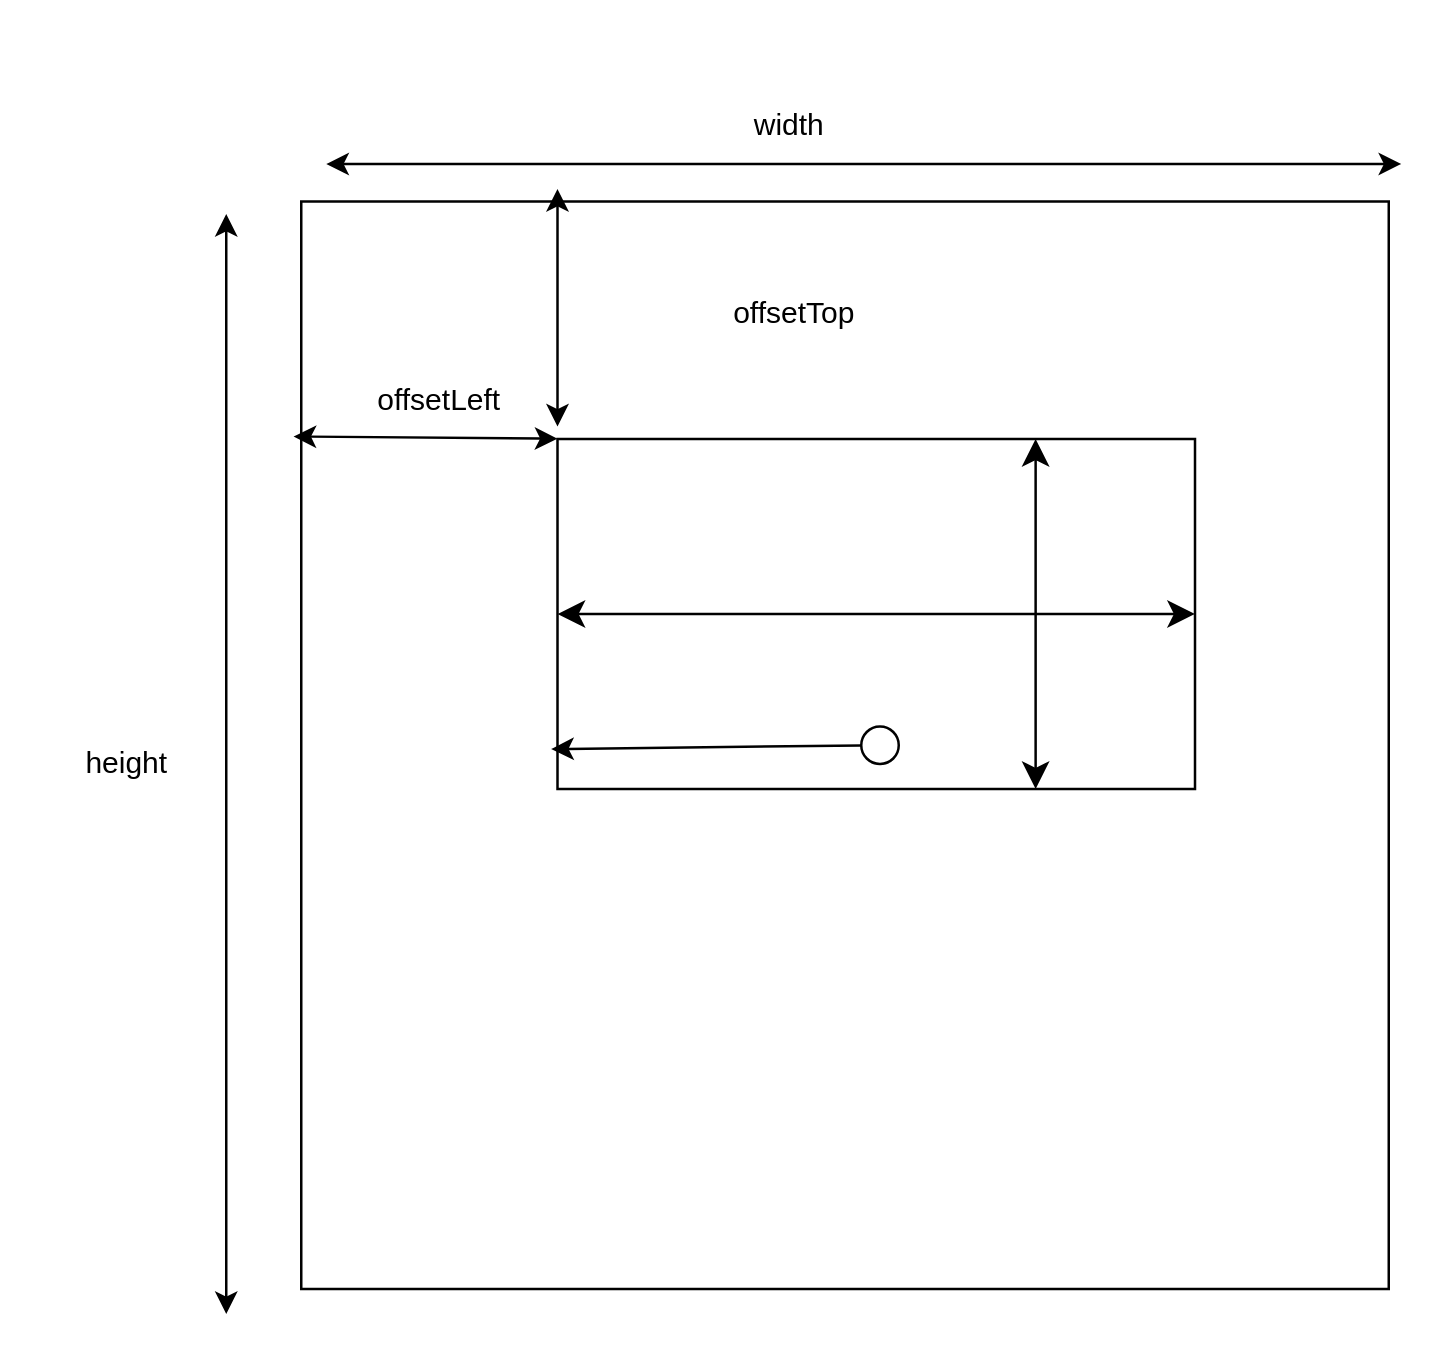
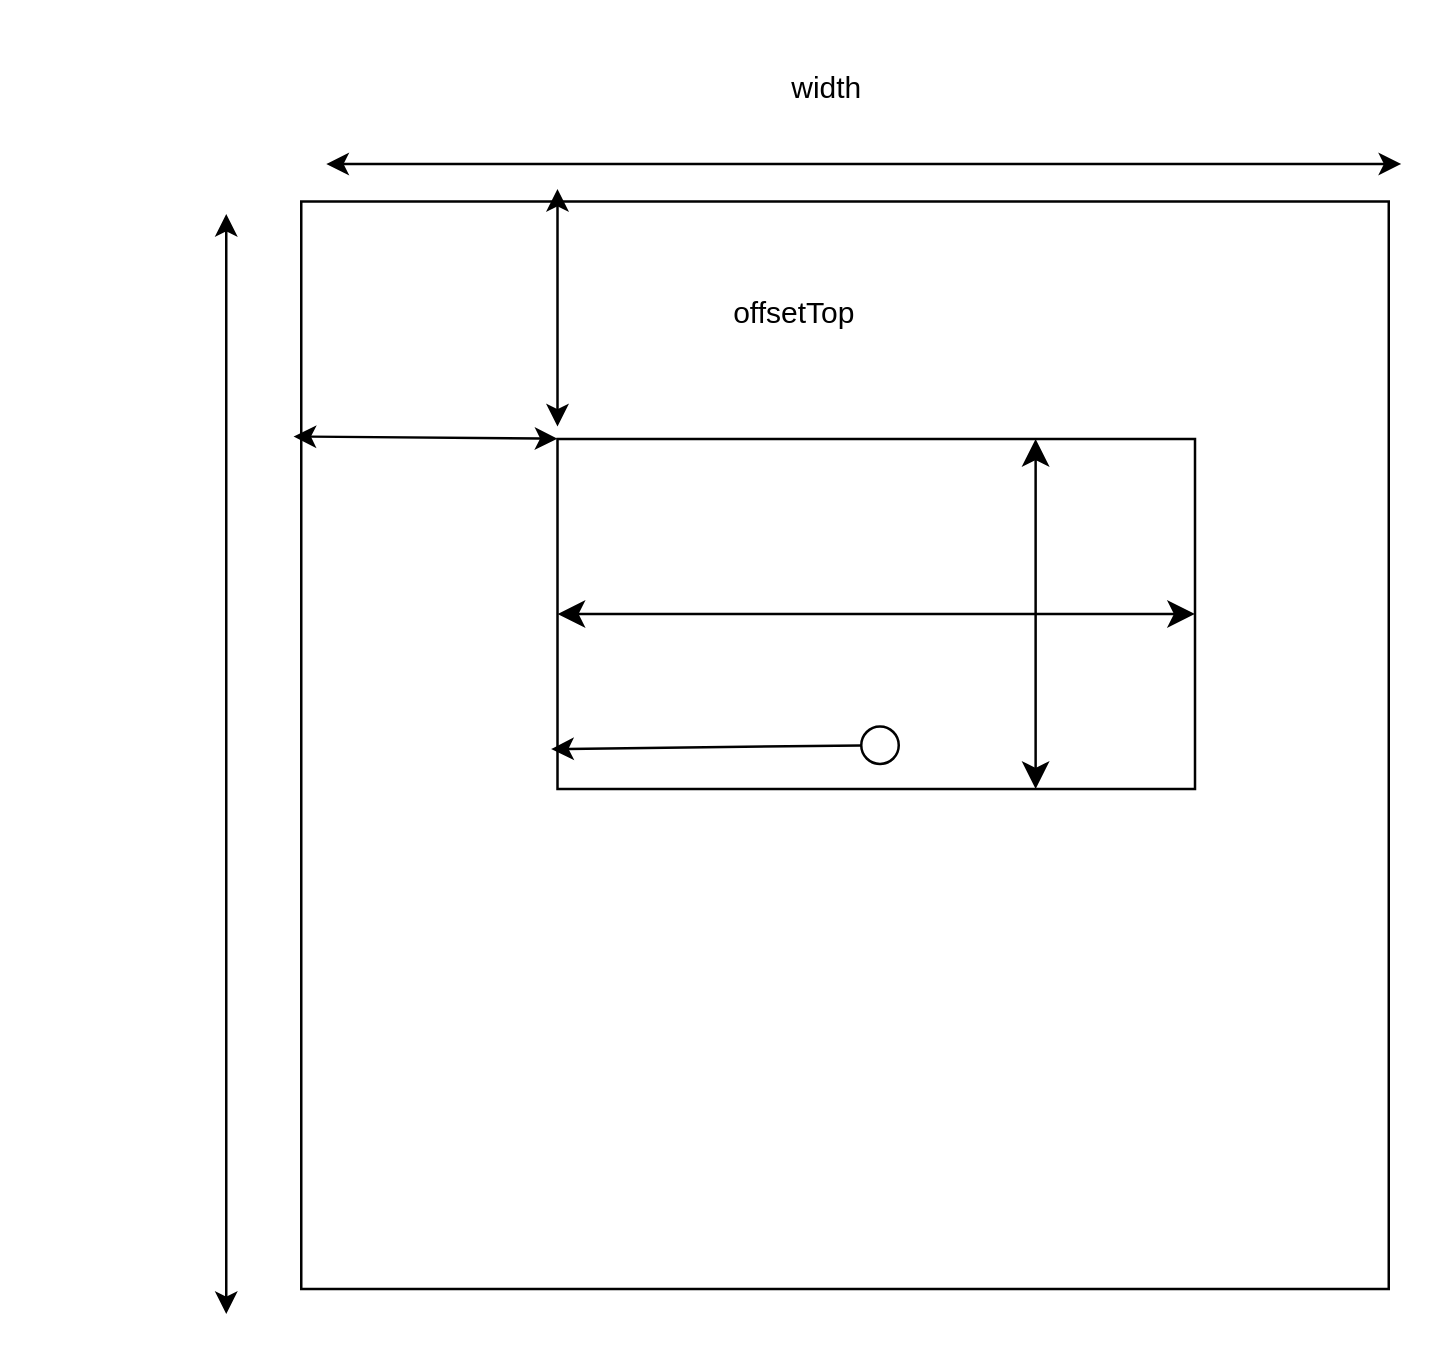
node "width": moved (789, 126) -> (826, 89)
node "offsetLeft": removed
node "height": removed
